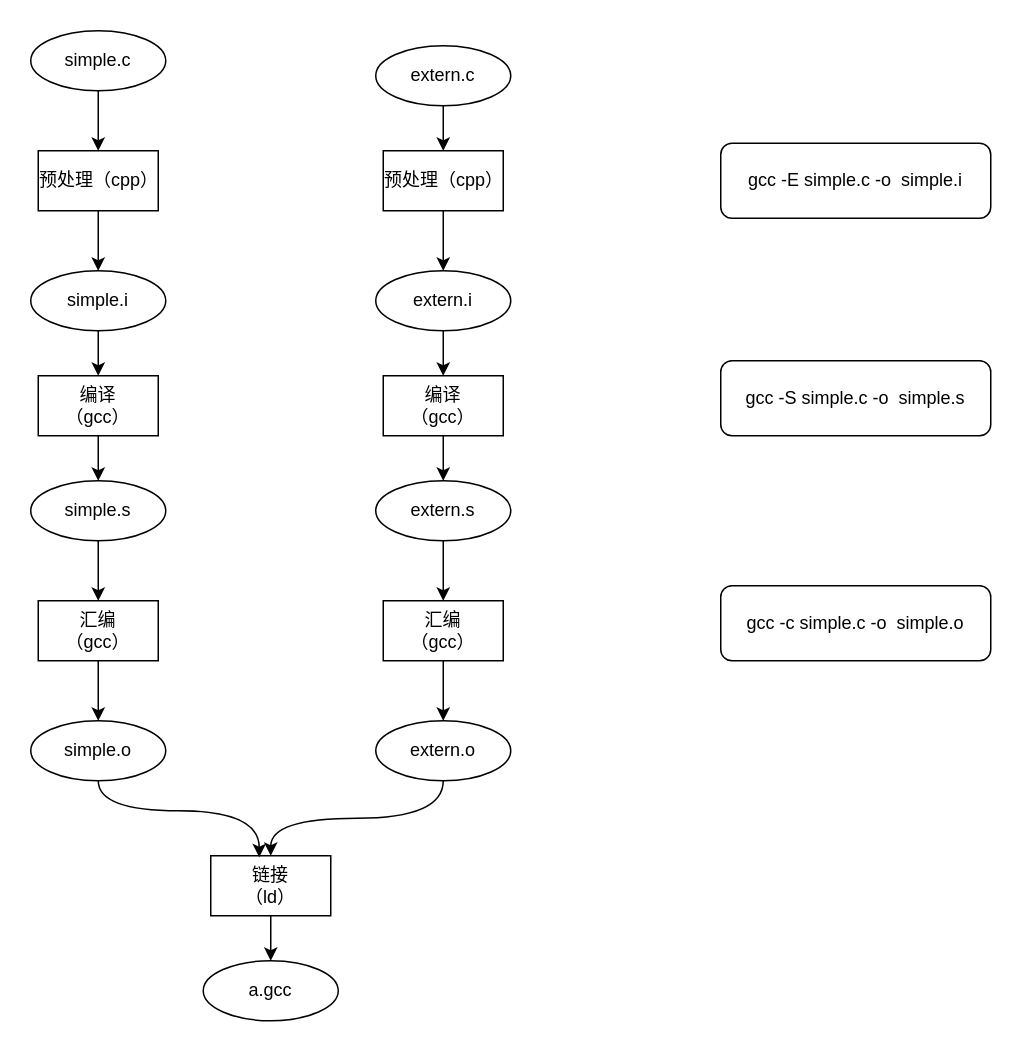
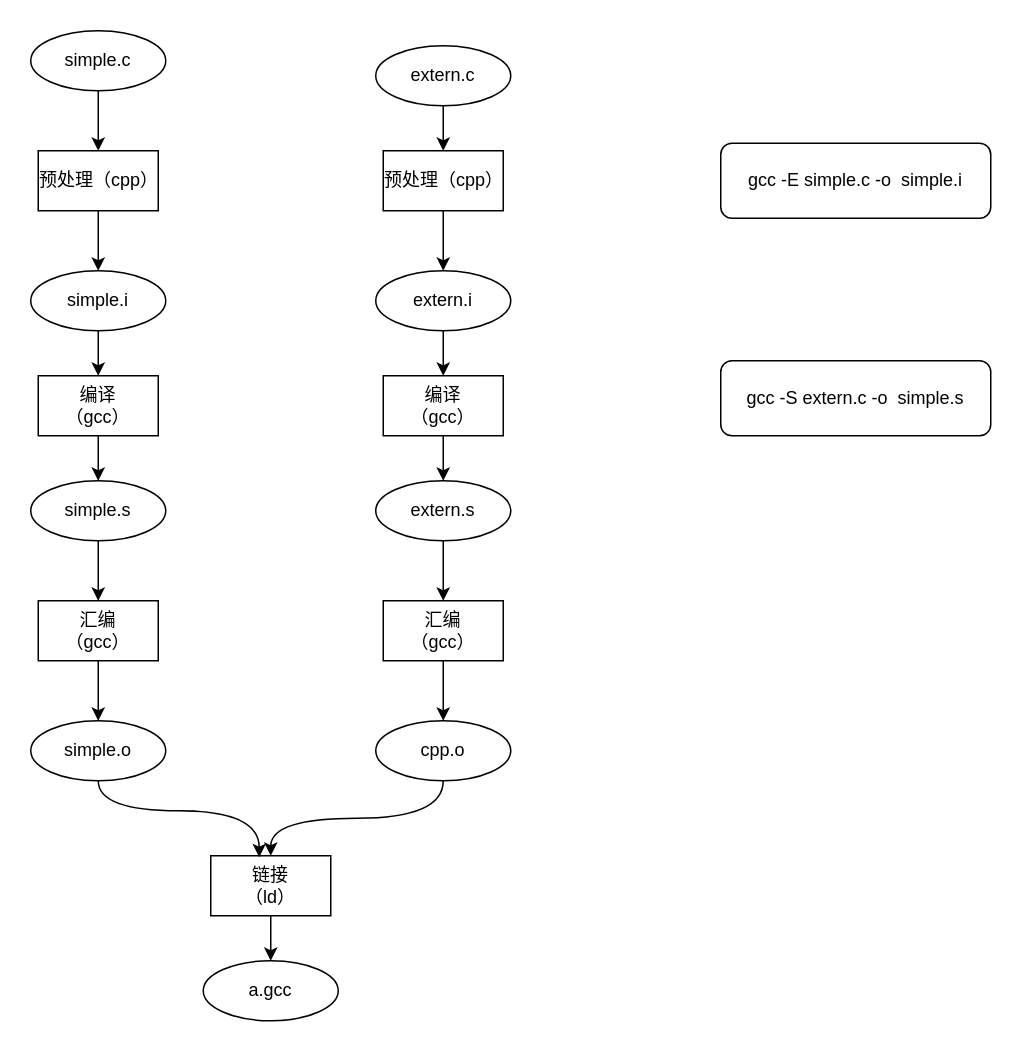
node "gcc -S simple.c -o simple.s": label "gcc -S simple.c -o simple.s" -> "gcc -S extern.c -o simple.s"
node "gcc -c simple.c -o simple.o": removed
node "extern.o": label "extern.o" -> "cpp.o"
